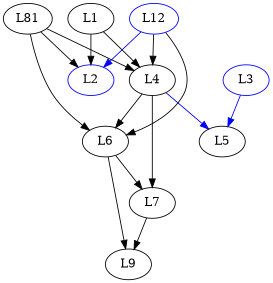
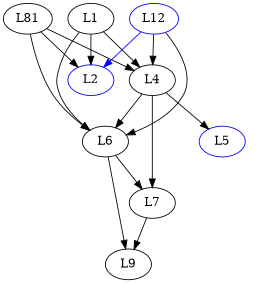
edge "L1" -> "L6": added
node "L3": removed
edge "L4" -> "L5": color blue -> black
node "L5": color black -> blue
